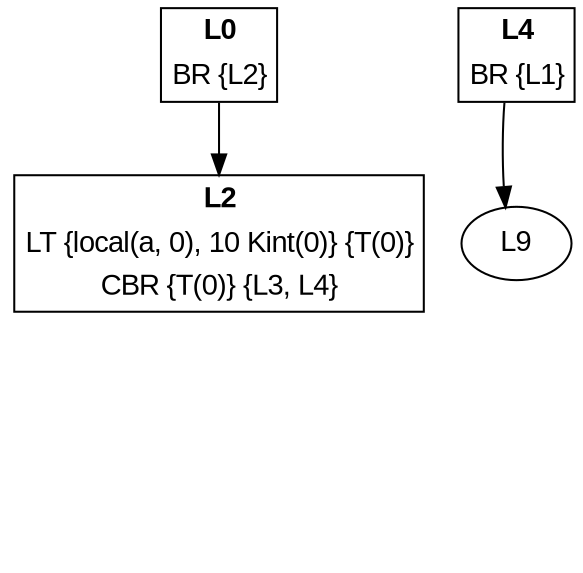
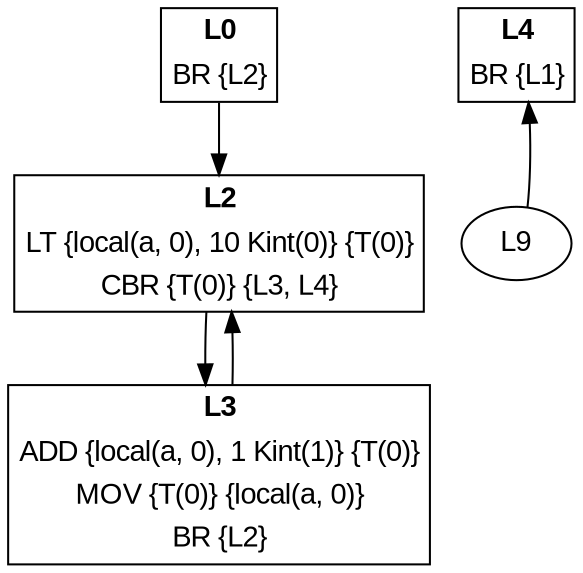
edge "L4" -> "L9": reversed
node "L3": added
